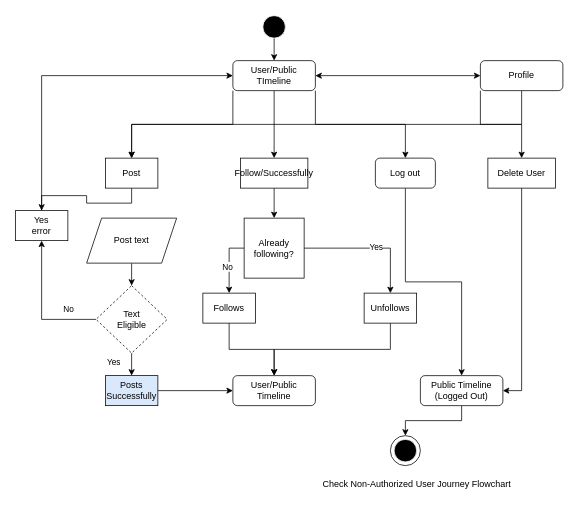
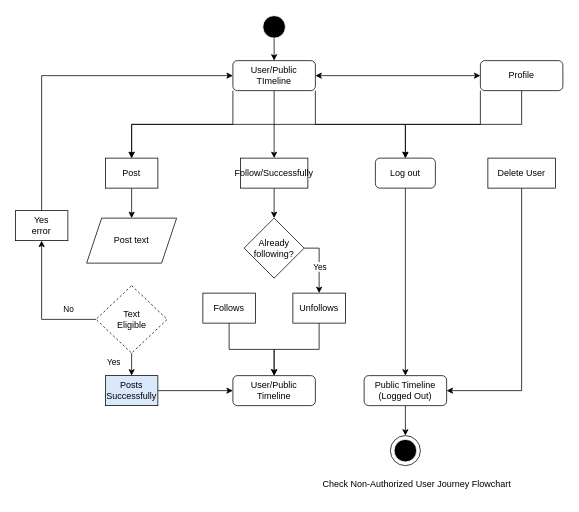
edge "Profile" -> "Delete User": now "Profile" -> "Log out"
edge "Post" -> "Yes error": now "Post" -> "Post text"
node "Already following?": shape rectangle -> diamond
edge "Already following?" -> "Follows": removed, label "No"
edge "Post text" -> "Text Eligible": removed
node "Unfollows": moved (390, 308) -> (319, 308)
node "Public Timeline (Logged Out)": moved (462, 390) -> (405, 390)
